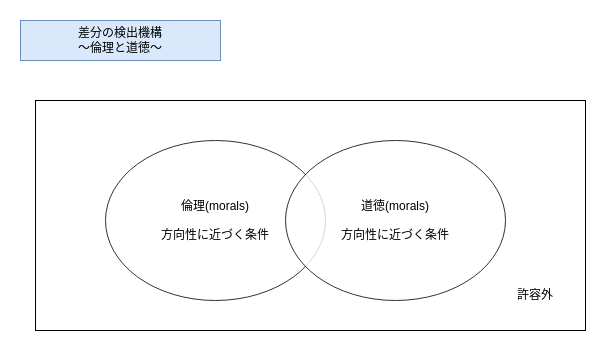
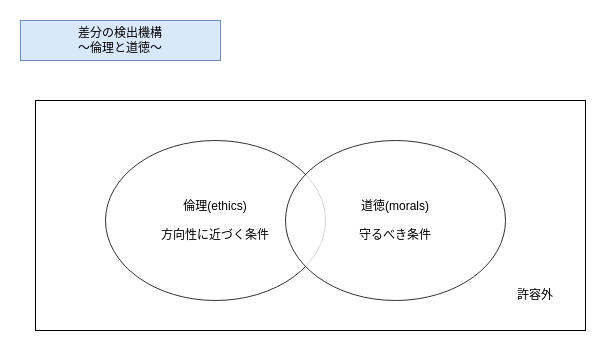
node "倫理(morals) 方向性に近づく条件": label "倫理(morals) 方向性に近づく条件" -> "倫理(ethics) 方向性に近づく条件"
node "道徳(morals) 方向性に近づく条件": label "道徳(morals) 方向性に近づく条件" -> "道徳(morals) 守るべき条件"
